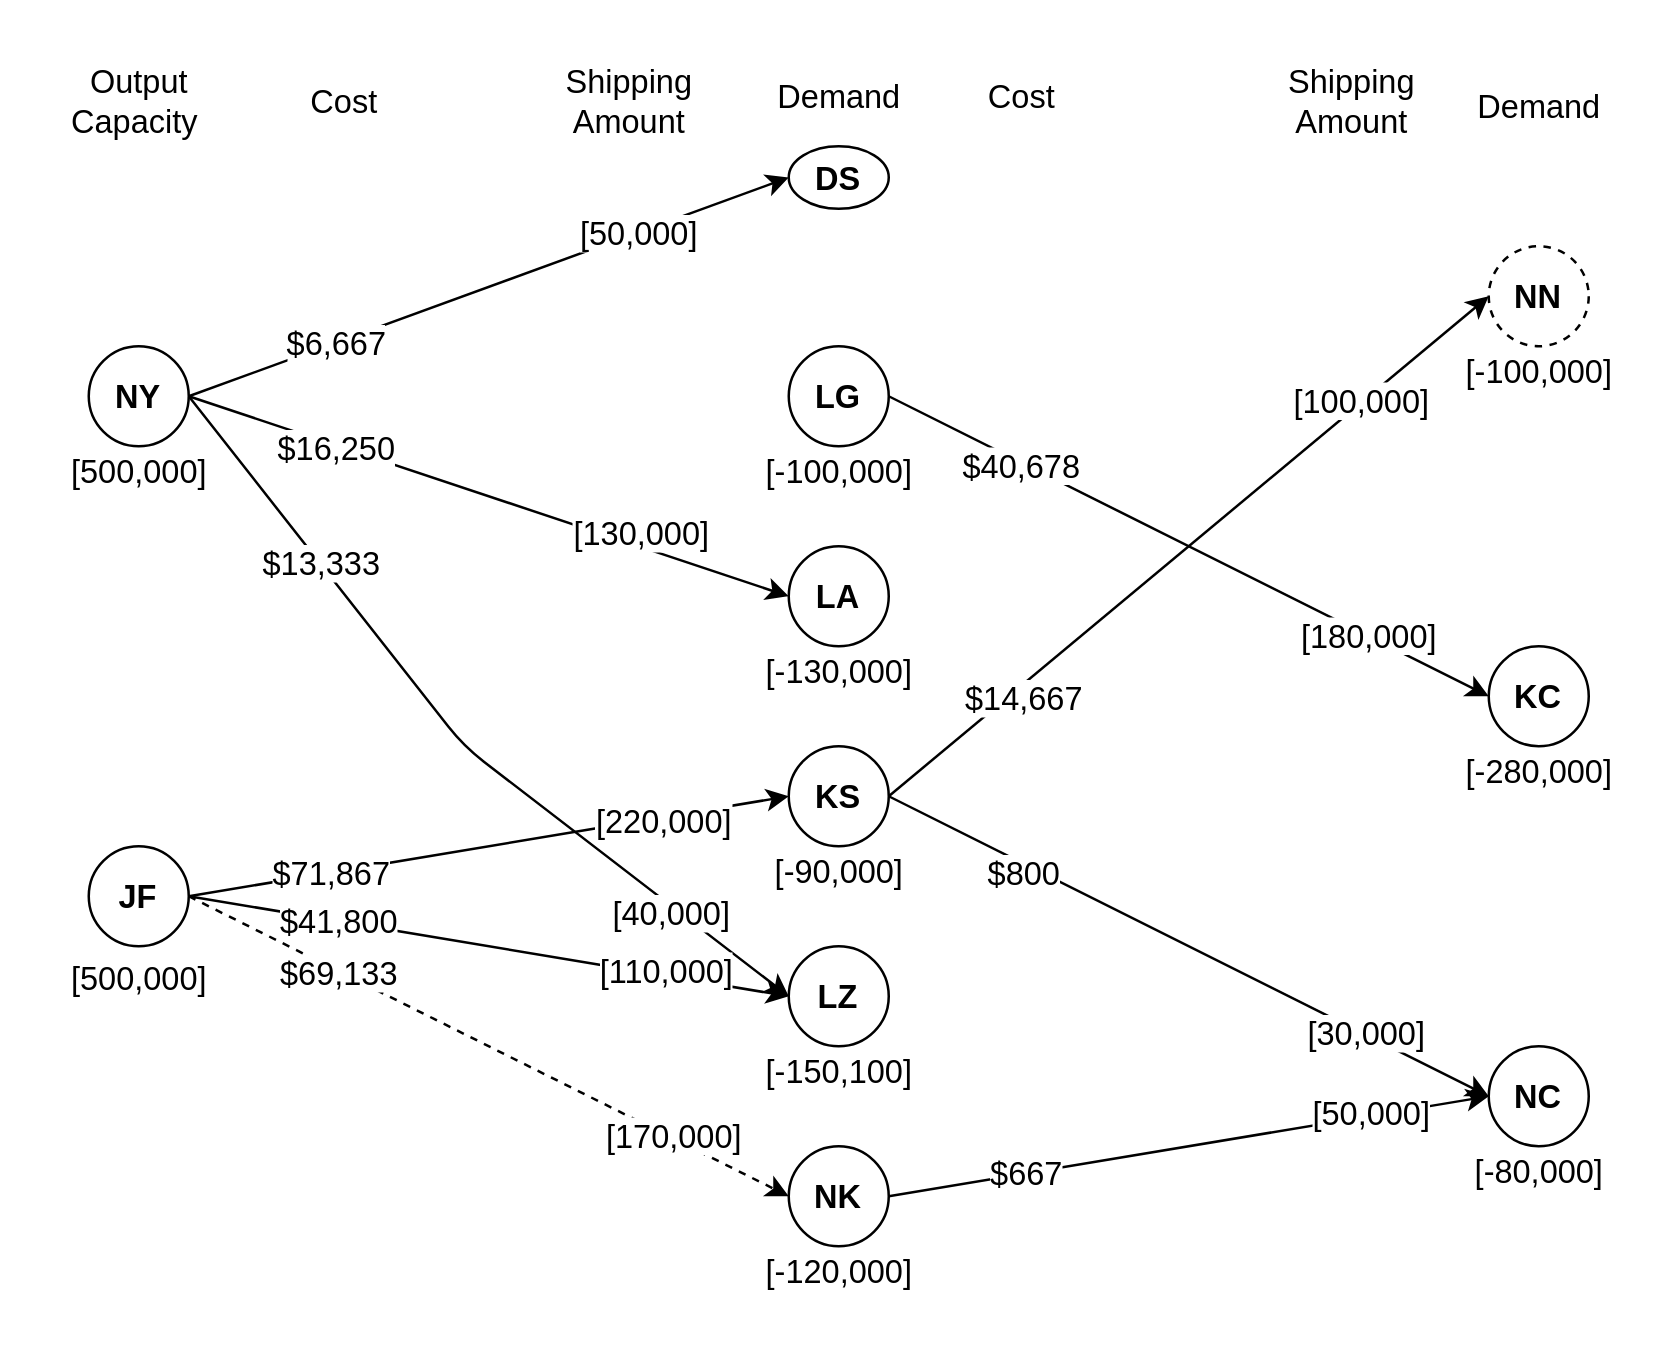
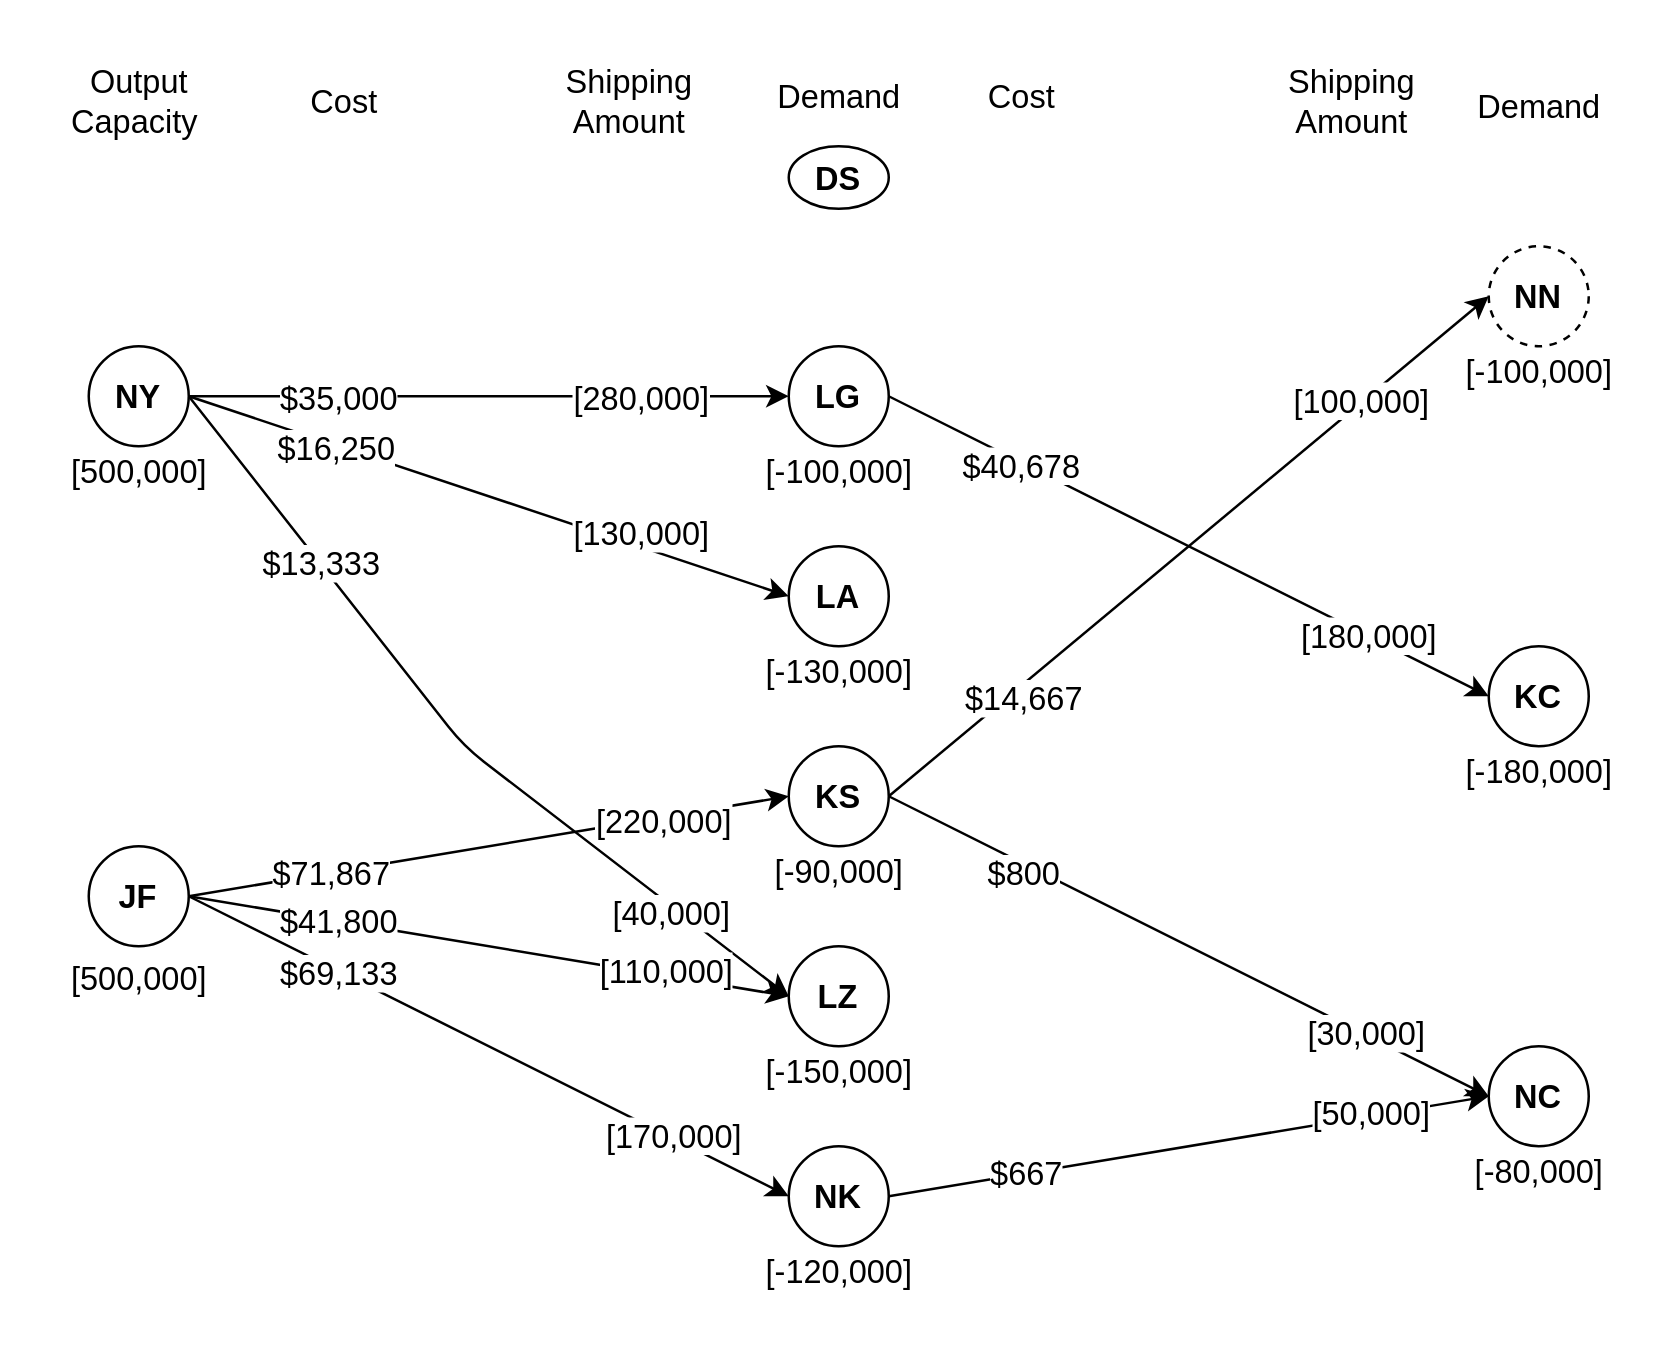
edge "NY" -> "DS": removed, labels "$6,667", "[50,000]"
edge "NY" -> "LG": added, labels "$35,000", "[280,000]"
node "[-280,000]": label "[-280,000]" -> "[-180,000]"
edge "JF" -> "NK": style dashed -> solid
node "[-150,100]": label "[-150,100]" -> "[-150,000]"
